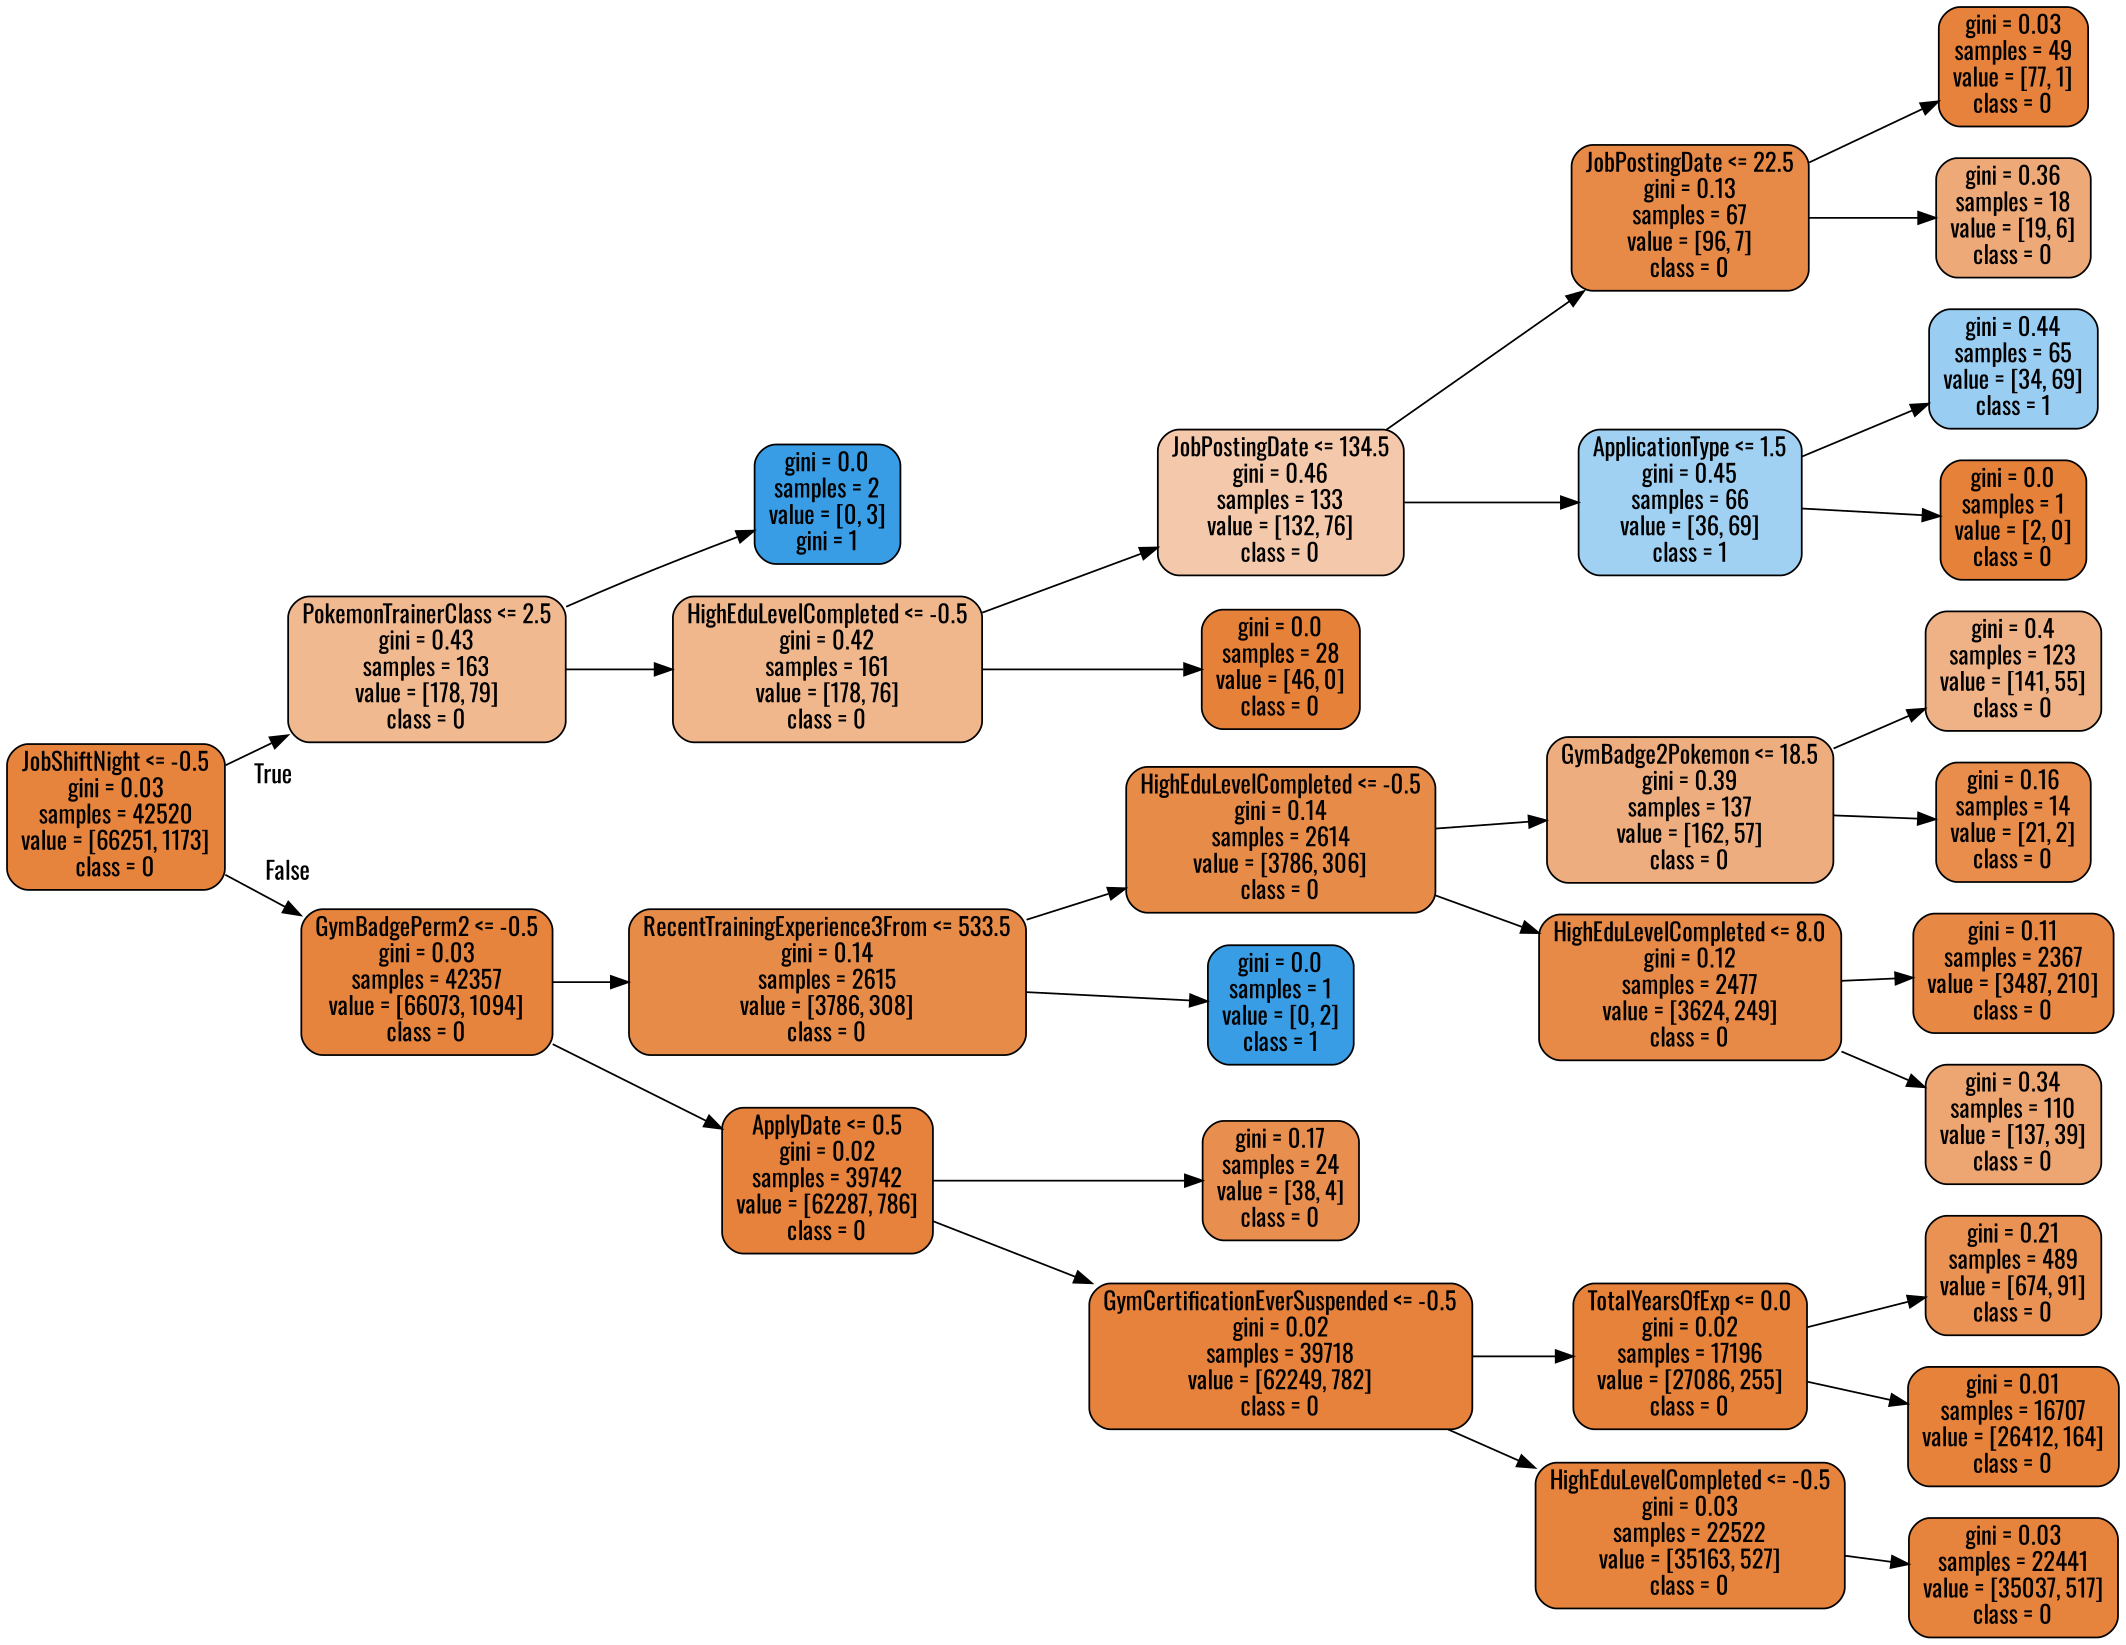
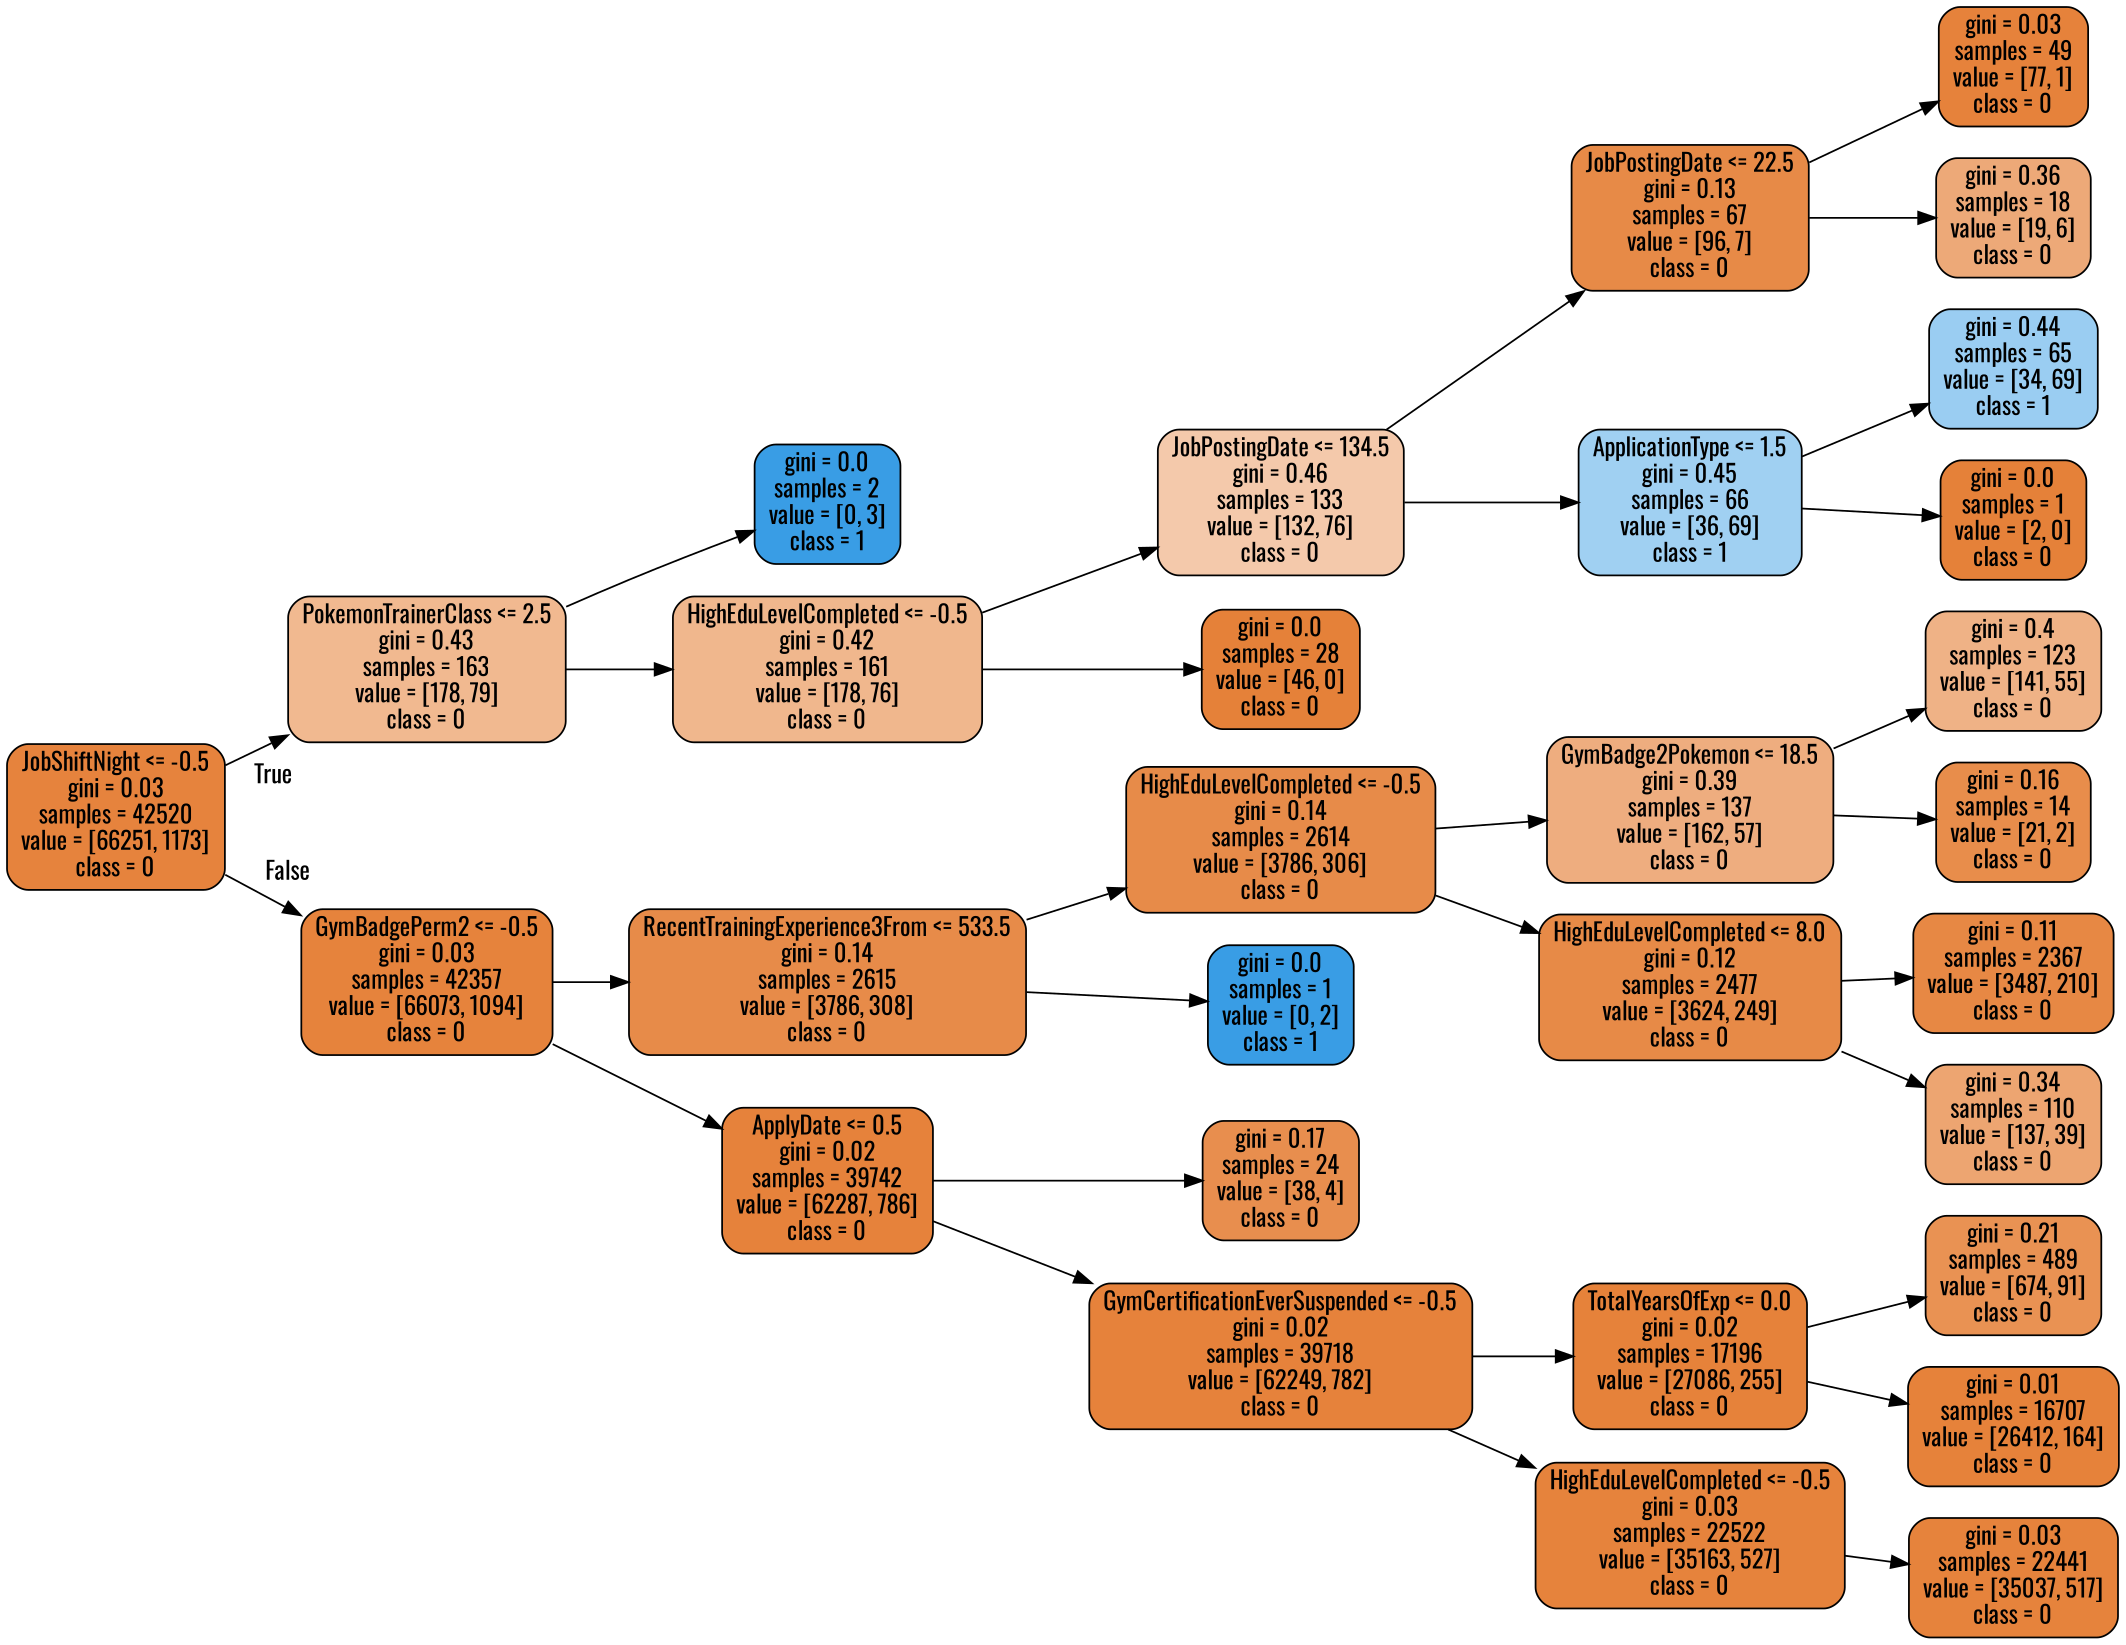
node "gini = 0.0 samples = 2 value = [0, 3] gini = 1": label "gini = 0.0 samples = 2 value = [0, 3] gini = 1" -> "gini = 0.0 samples = 2 value = [0, 3] class = 1"
